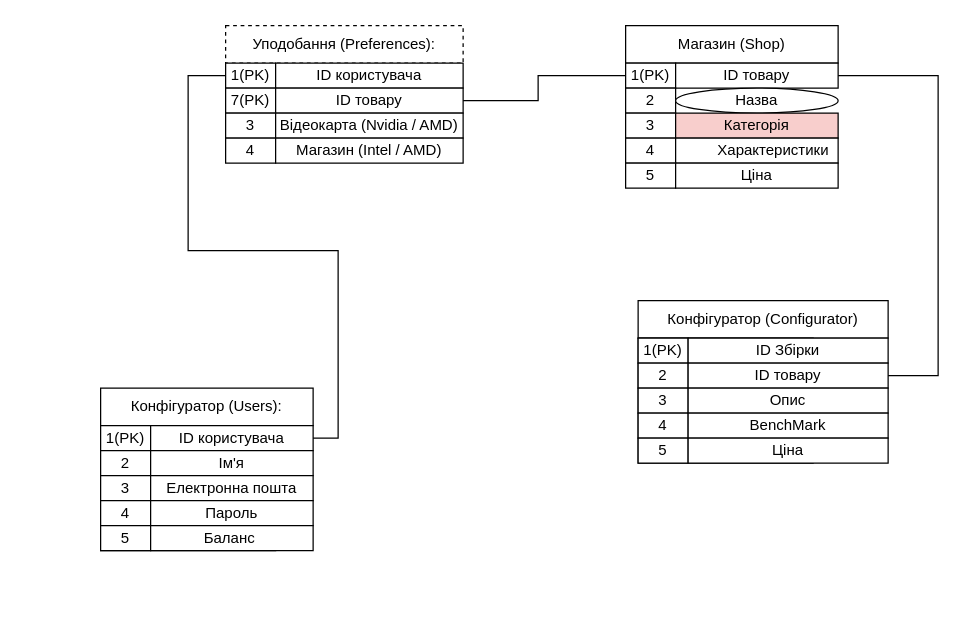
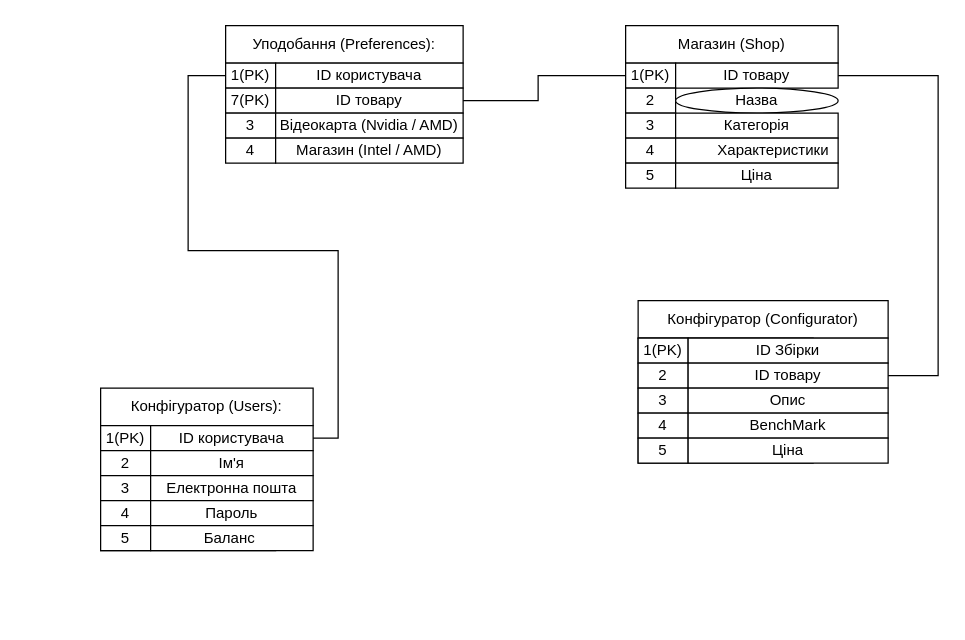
node "Уподобання (Preferences):": style dashed -> solid
node "Категорія": fillcolor #f8cecc -> #ffffff
